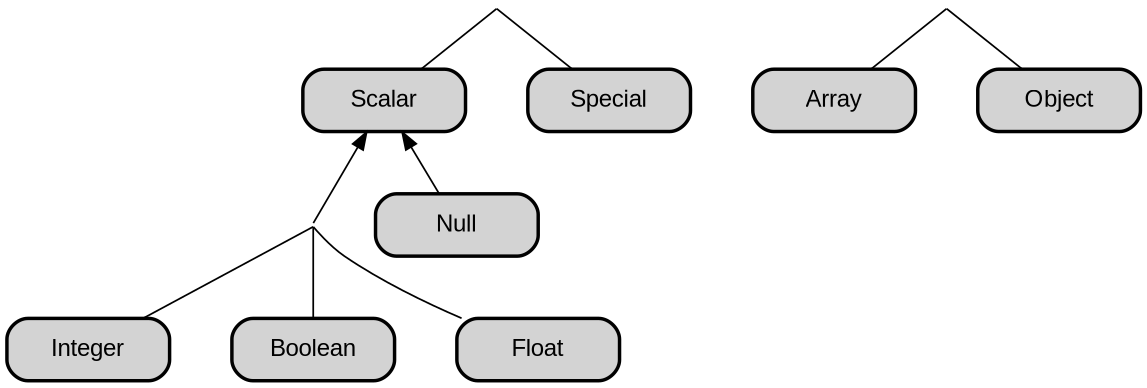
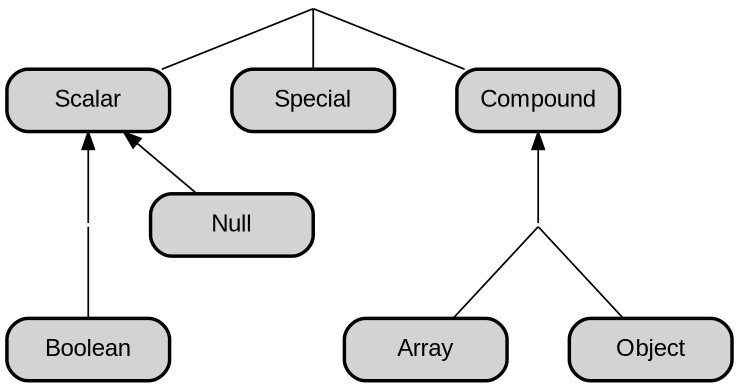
node "Compound": added
node "Integer": removed
node "Float": removed
